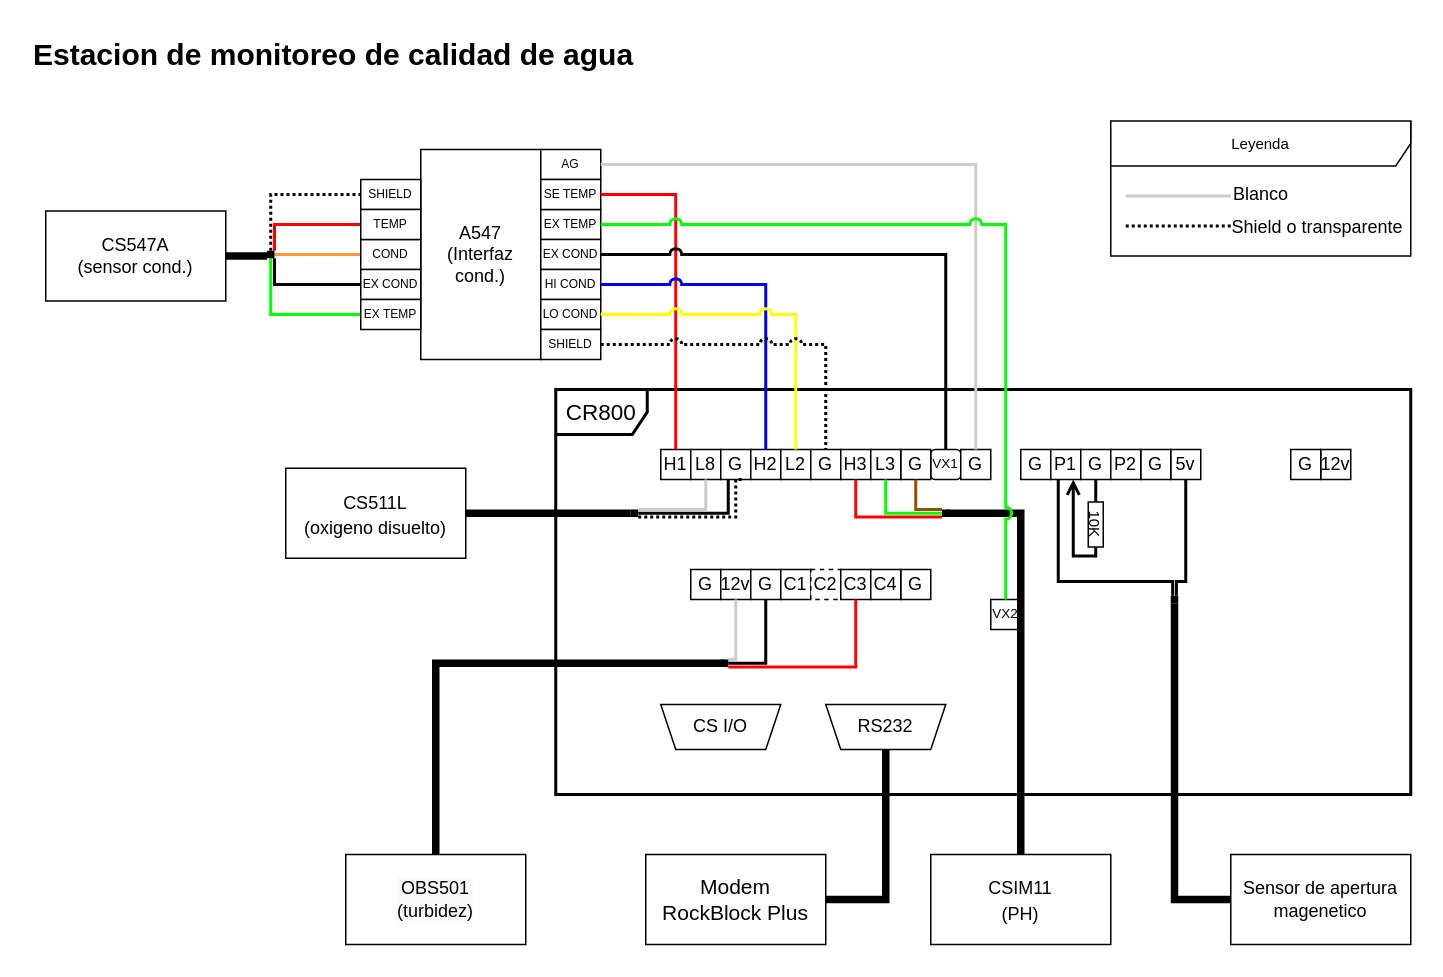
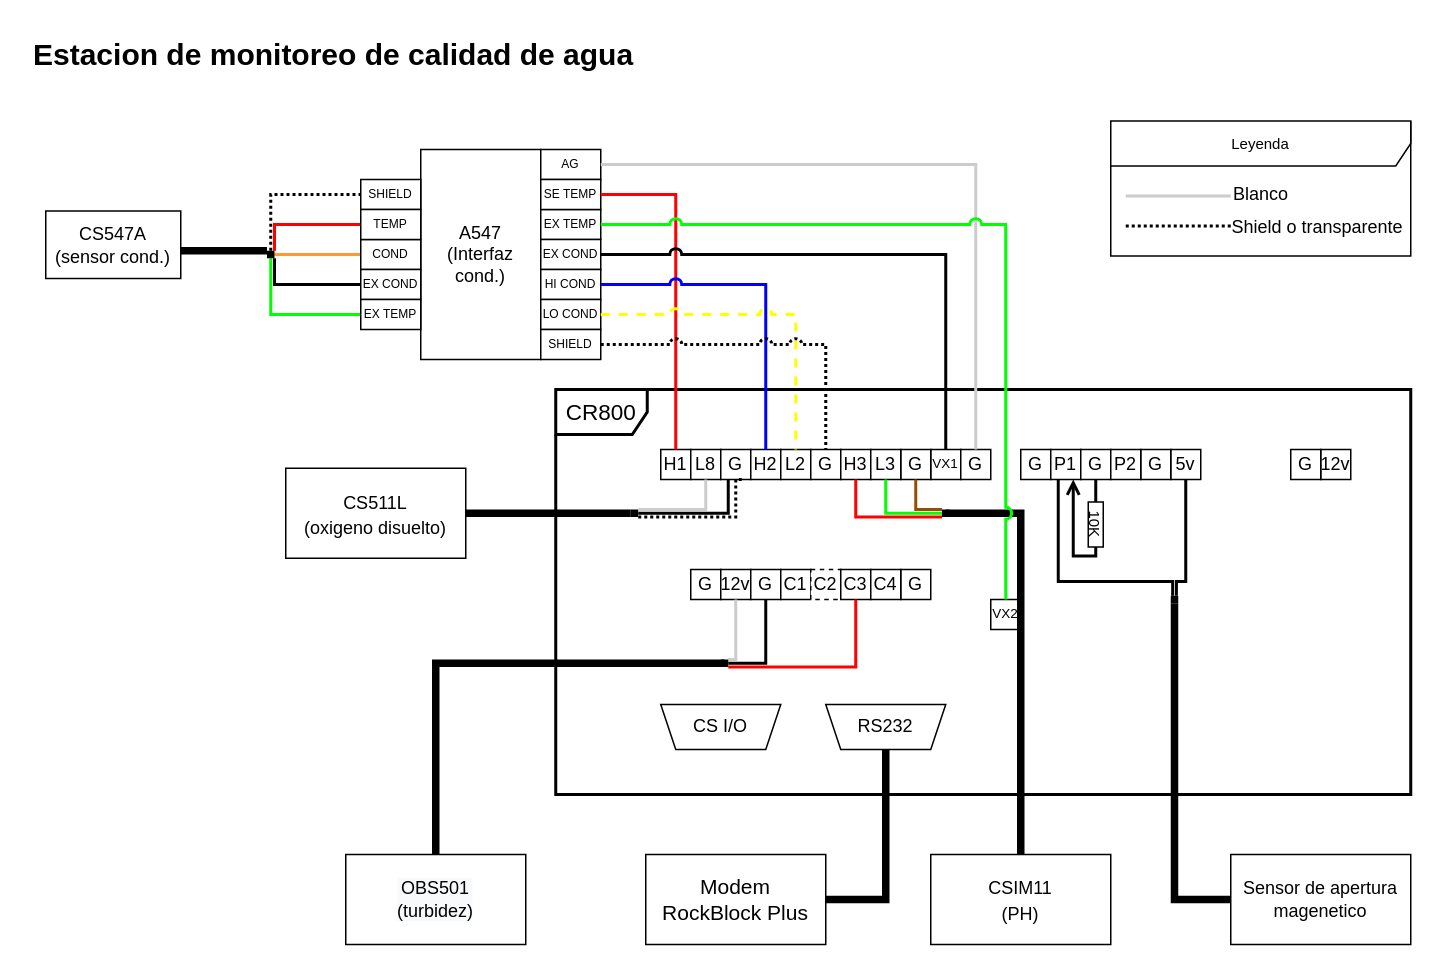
node "CS547A (sensor cond.)": size 180x90 -> 135x68
edge "LO COND" -- "L2": style solid -> dashed
node "VX1": shape rounded rectangle -> rectangle
